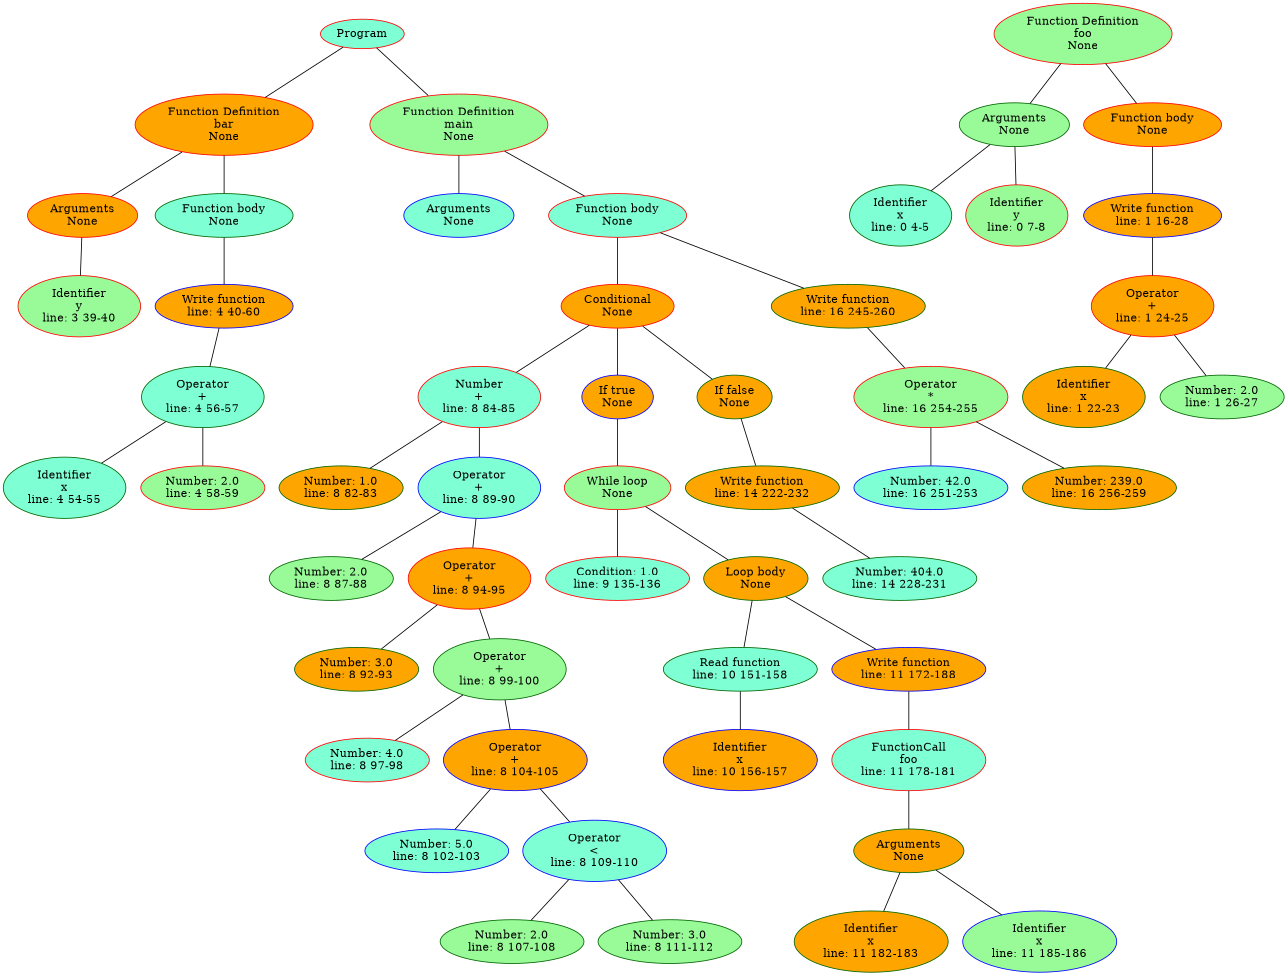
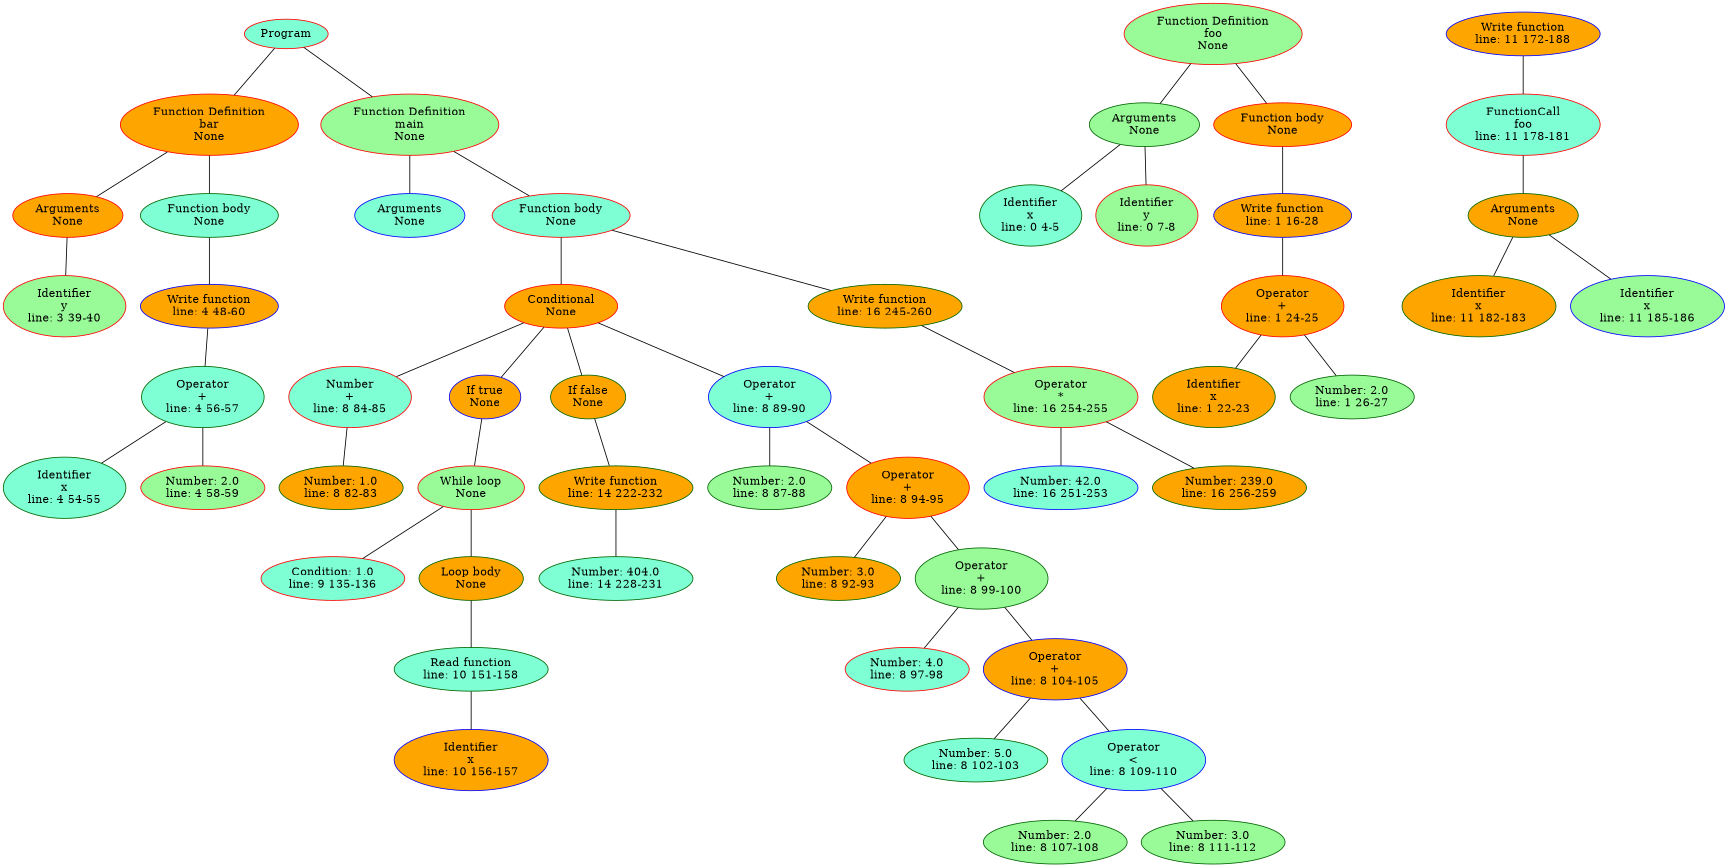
node "Write function line: 4 40-60": label "Write function line: 4 40-60" -> "Write function line: 4 48-60"
edge "Number + line: 8 84-85" -- "Operator + line: 8 89-90": now "Conditional None" -- "Operator + line: 8 89-90"
edge "Loop body None" -- "Write function line: 11 172-188": removed
node "Number: 5.0 line: 8 102-103": color blue -> darkgreen
